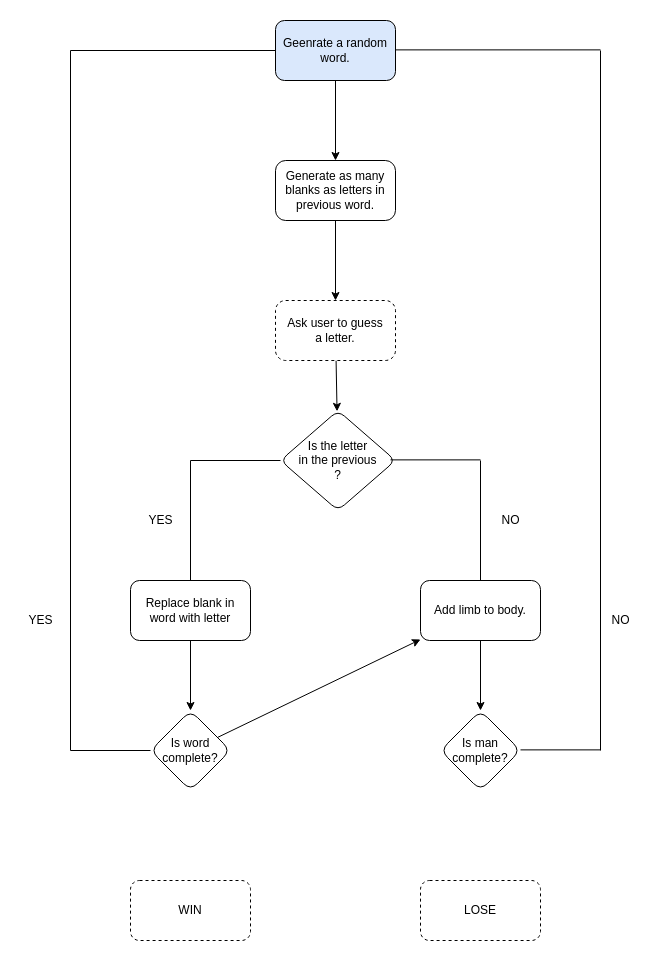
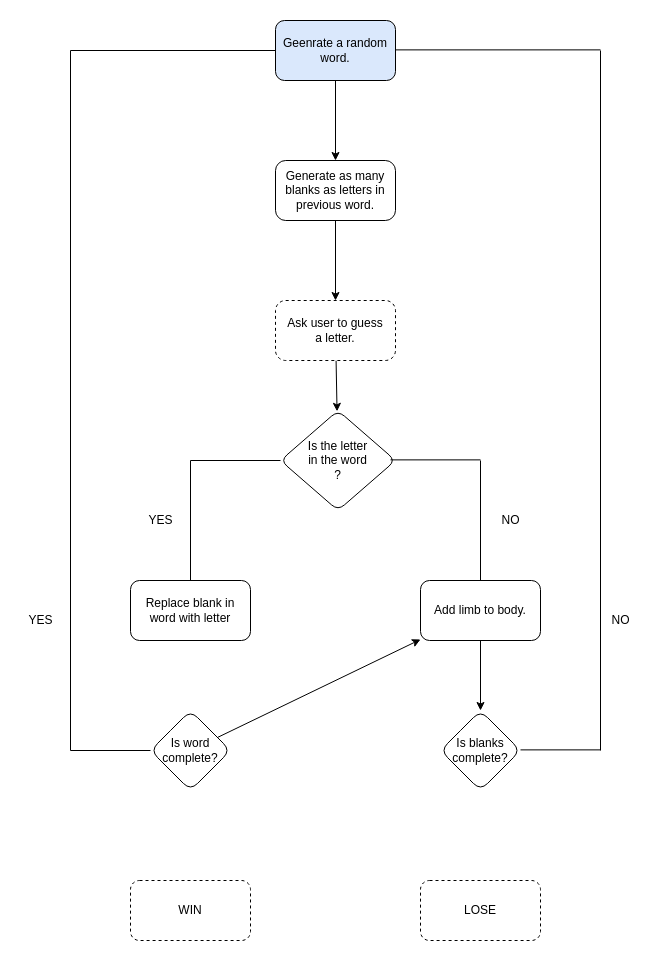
node "Is the letter in the previous ?": label "Is the letter in the previous ?" -> "Is the letter in the word ?"
edge "Replace blank in word with letter" -> "Is word complete?": removed
node "Is man complete?": label "Is man complete?" -> "Is blanks complete?"
